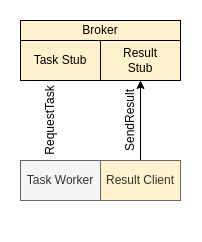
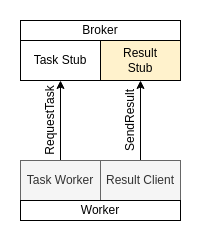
node "Broker": fillcolor #fff2cc -> #ffffff
node "Task Stub": fillcolor #fff2cc -> #ffffff
edge "Task Worker" -> "Task Stub": added
node "Result Client": fillcolor #fff2cc -> #f5f5f5
node "Worker": added
